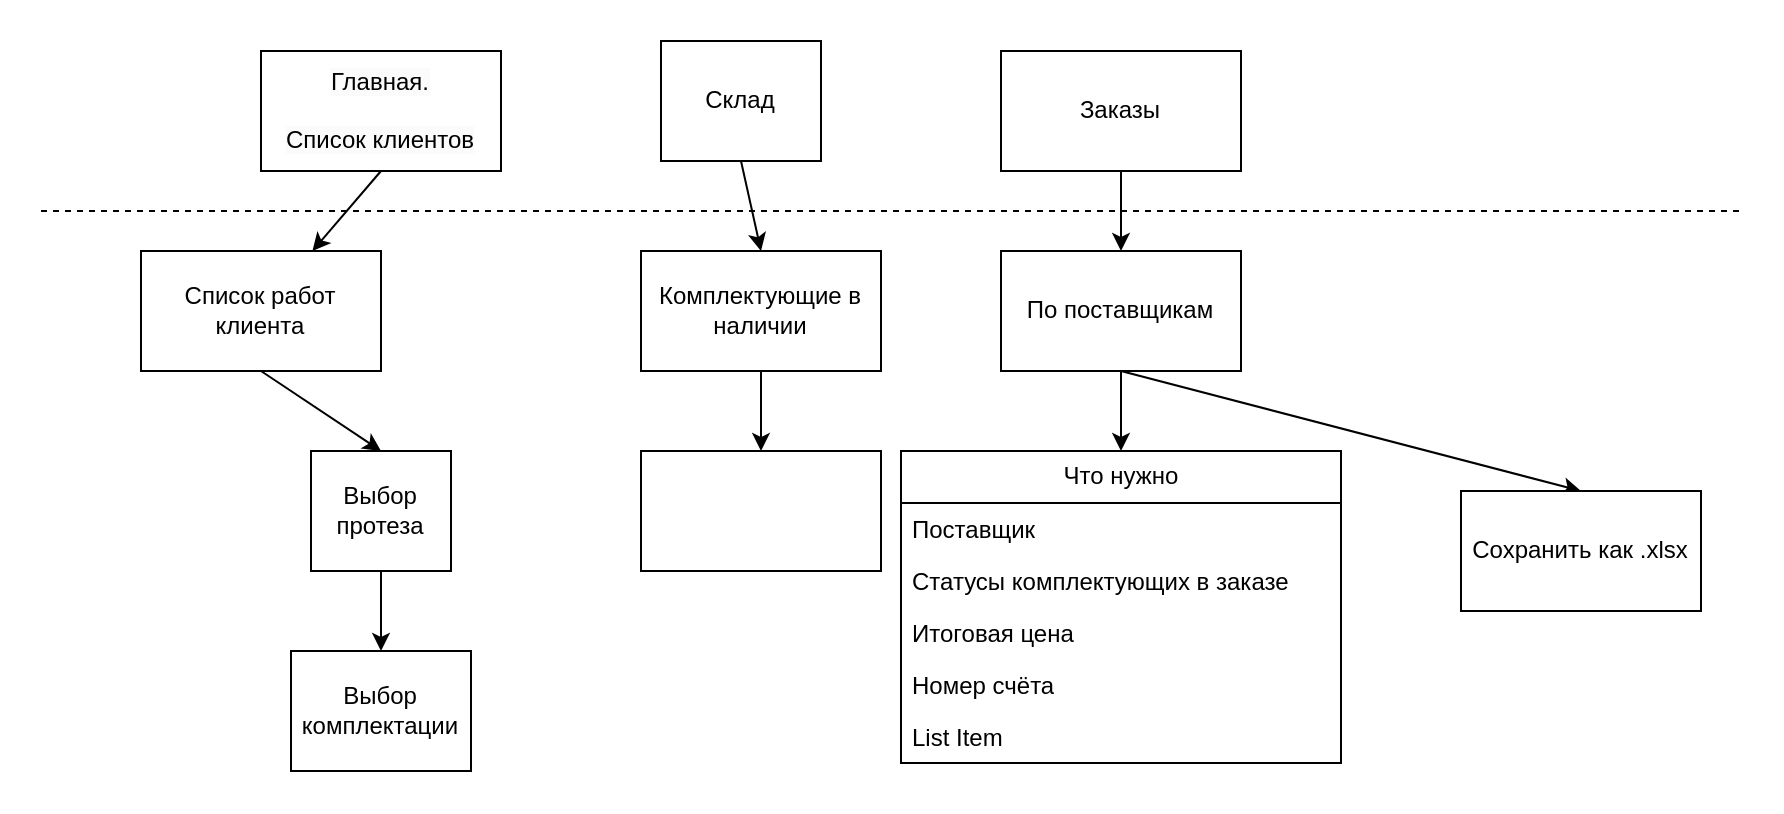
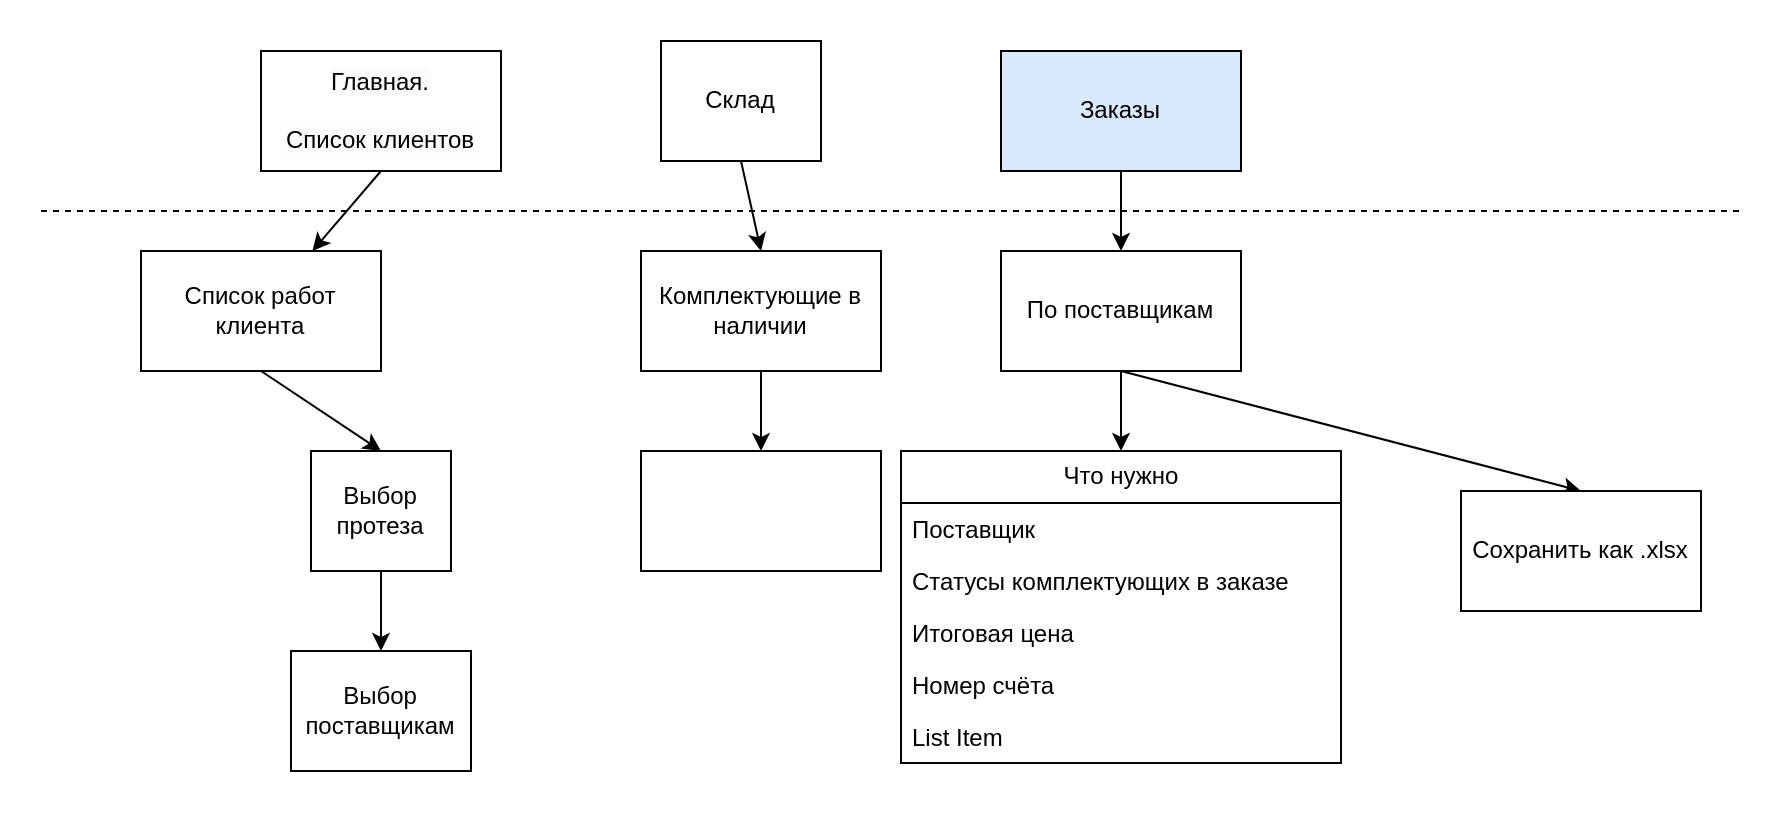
node "Заказы": fillcolor #ffffff -> #dae8fc
node "Выбор комплектации": label "Выбор комплектации" -> "Выбор поставщикам"
